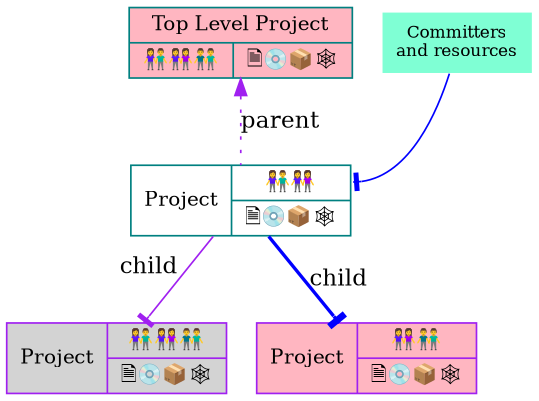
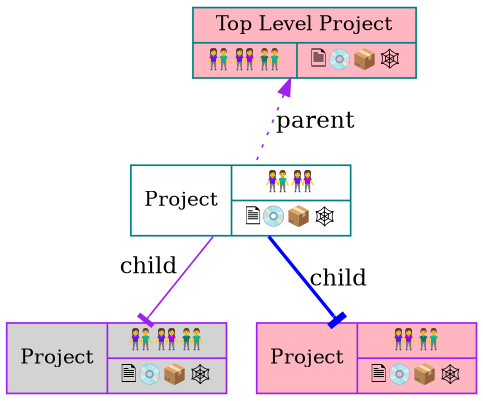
node "Committers and resources": removed
